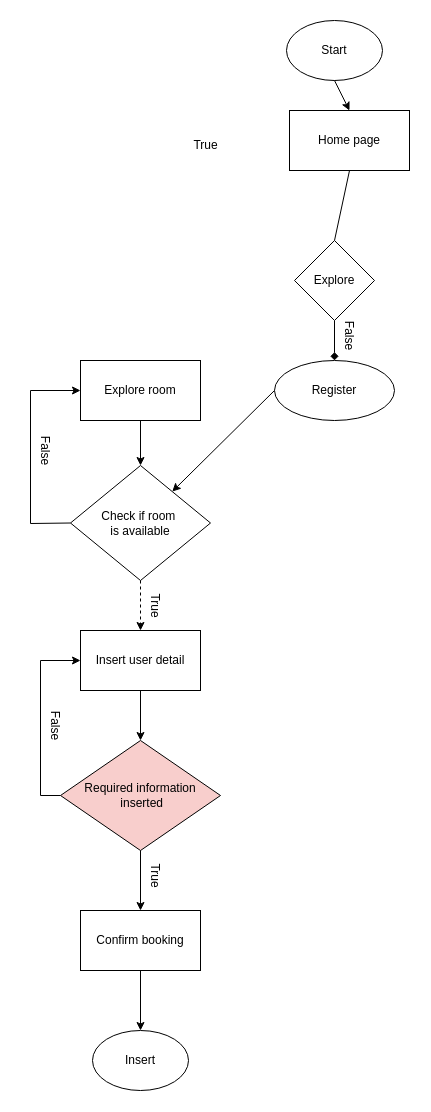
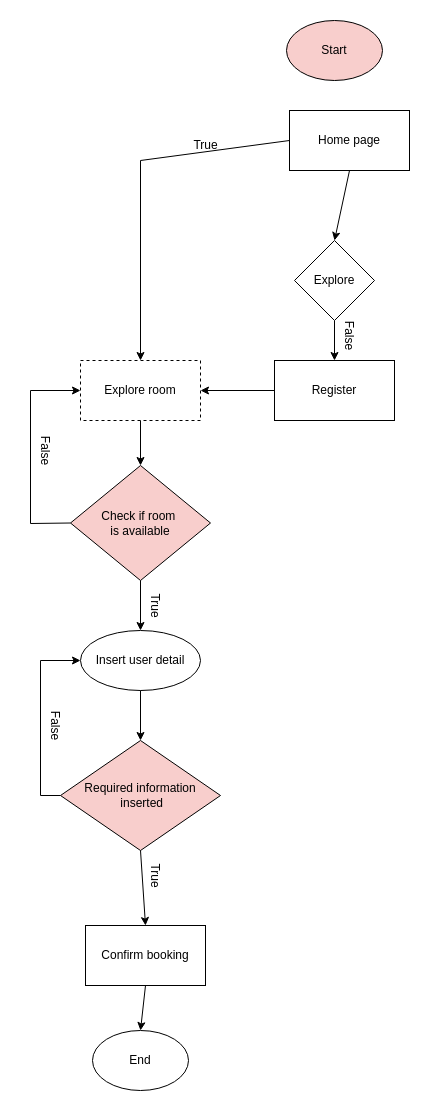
node "Start": fillcolor #ffffff -> #f8cecc
edge "Start" -> "Home page": removed
edge "Home page" -> "Explore room": added
edge "Home page" -- "Explore": arrowhead none -> classic
edge "Explore" -> "Register": arrowhead diamond -> classic
node "Explore room": style solid -> dashed
node "Register": shape ellipse -> rectangle
edge "Register" -> "Check if room is available": now "Register" -> "Explore room"
node "Check if room is available": fillcolor #ffffff -> #f8cecc
edge "Check if room is available" -> "Insert user detail": style dashed -> solid
node "Insert user detail": shape rectangle -> ellipse
node "Confirm booking": moved (141, 941) -> (146, 956)
node "Insert": label "Insert" -> "End"
